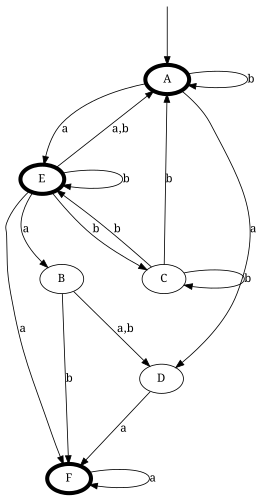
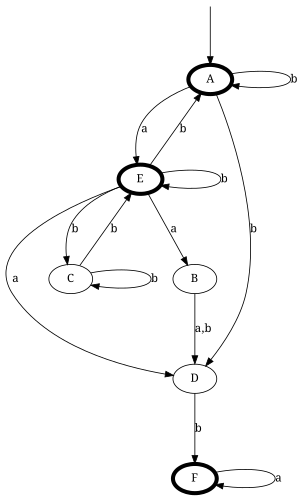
edge "E" -> "A": label "a,b" -> "b"
edge "C" -> "A": removed, label "b"
edge "A" -> "D": label "a" -> "b"
edge "E" -> "F": now "E" -> "D"
edge "B" -> "F": removed, label "b"
edge "D" -> "F": label "a" -> "b"
